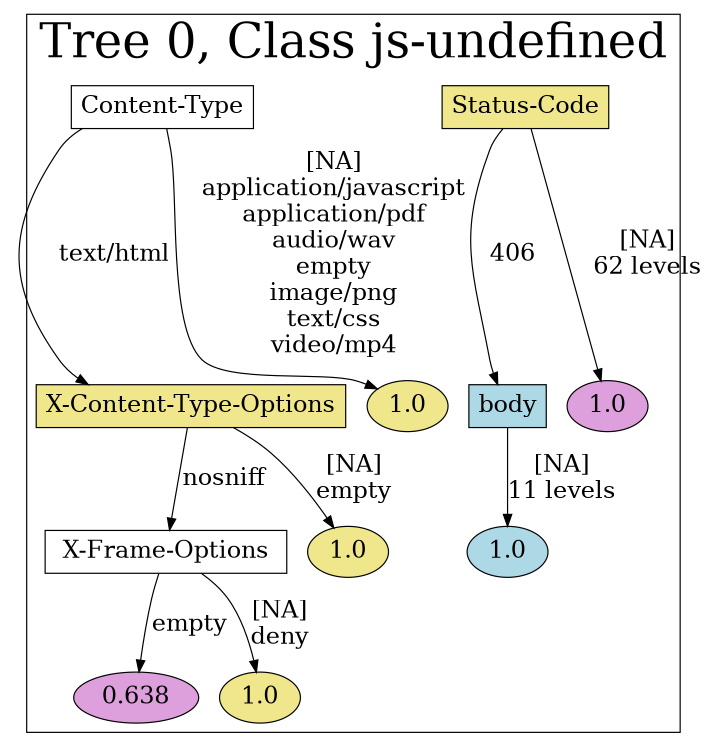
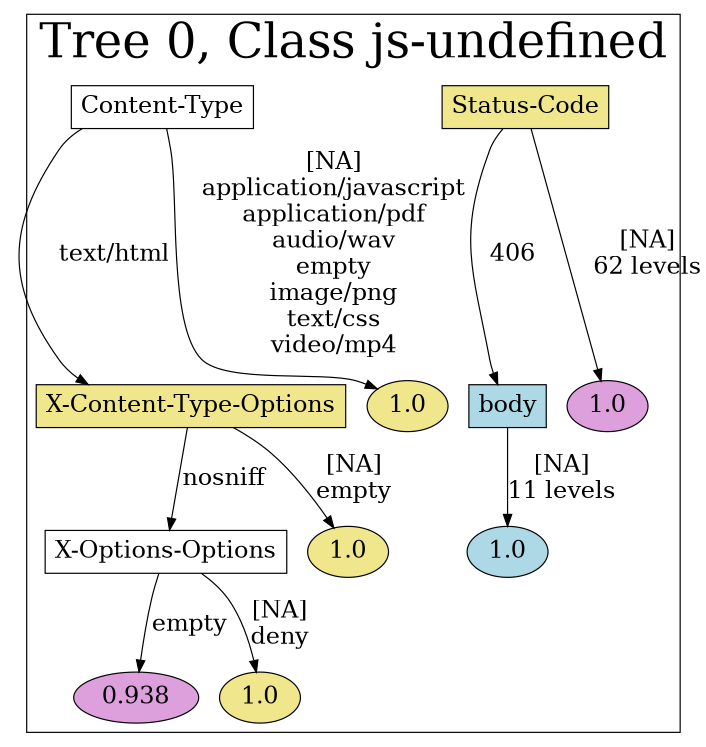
node "X-Frame-Options": label "X-Frame-Options" -> "X-Options-Options"
node "0.638": label "0.638" -> "0.938"
